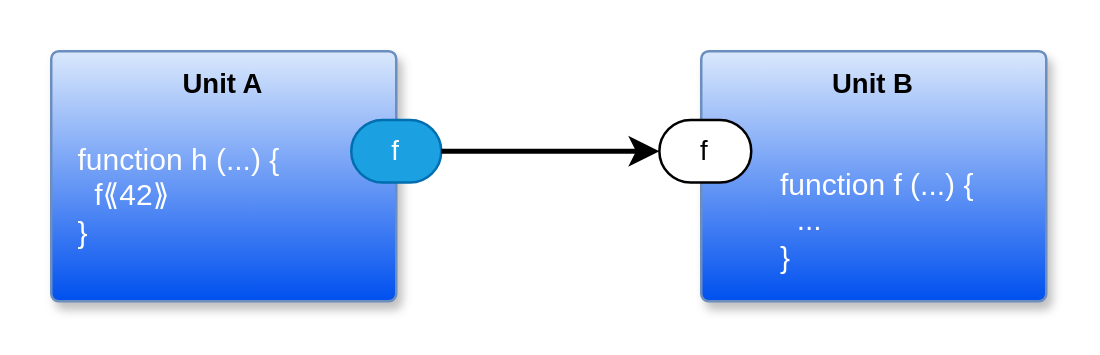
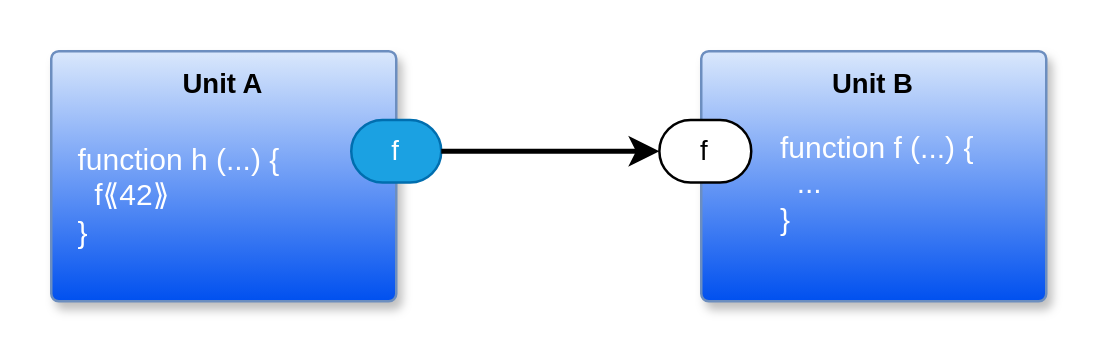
node "function f (...) { ... }": moved (901, 214) -> (901, 176)
